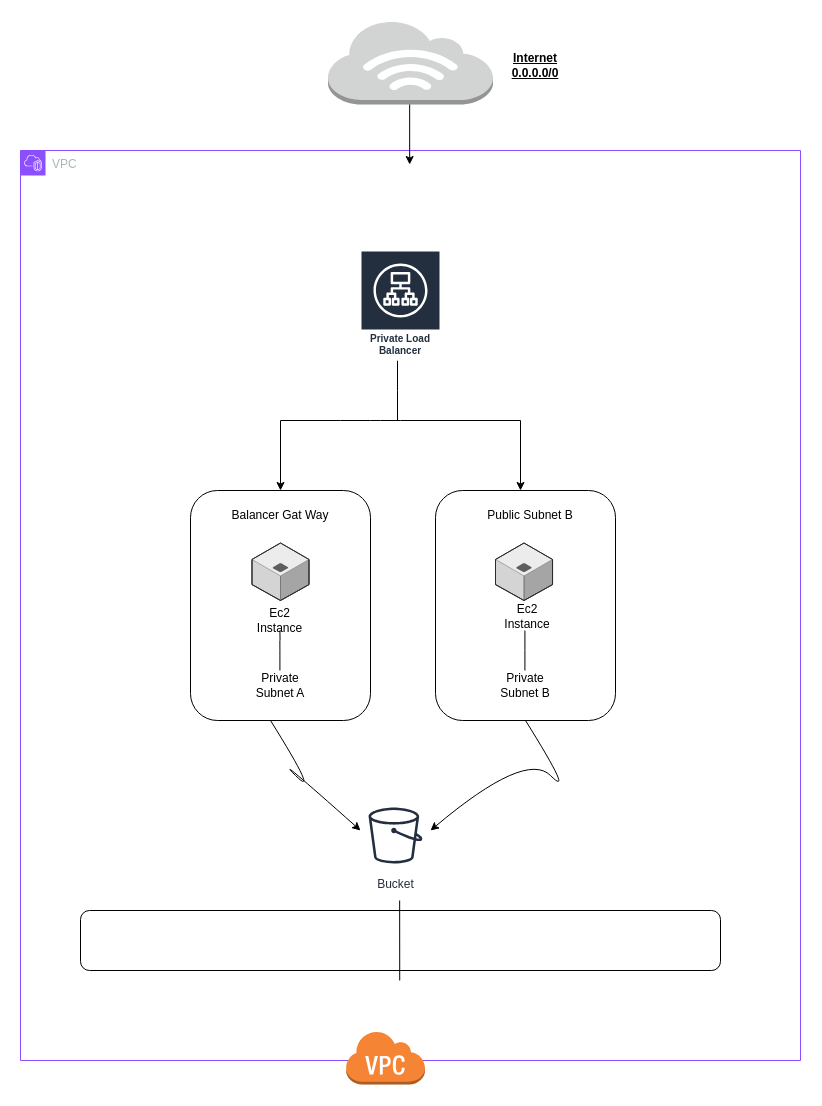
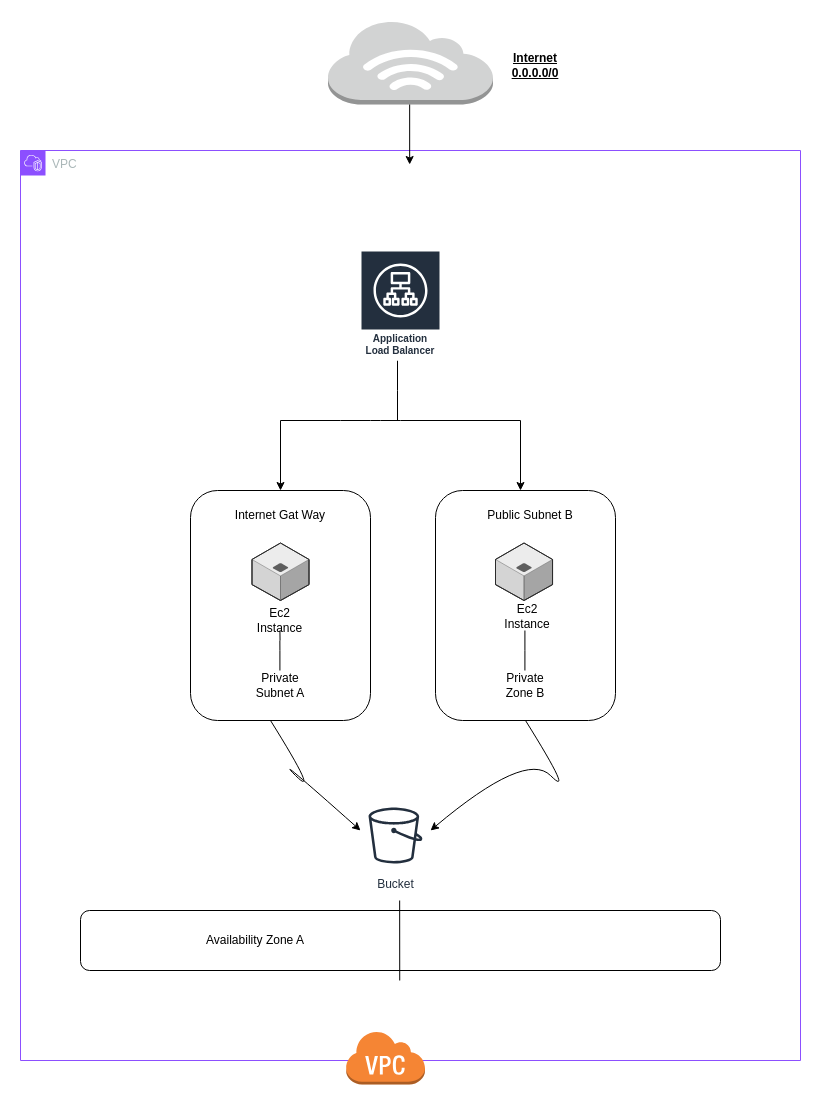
node "Private Load Balancer": label "Private Load Balancer" -> "Application Load Balancer"
node "Balancer Gat Way": label "Balancer Gat Way" -> "Internet Gat Way"
node "Private Subnet B": label "Private Subnet B" -> "Private Zone B"
node "Availability Zone A": added
